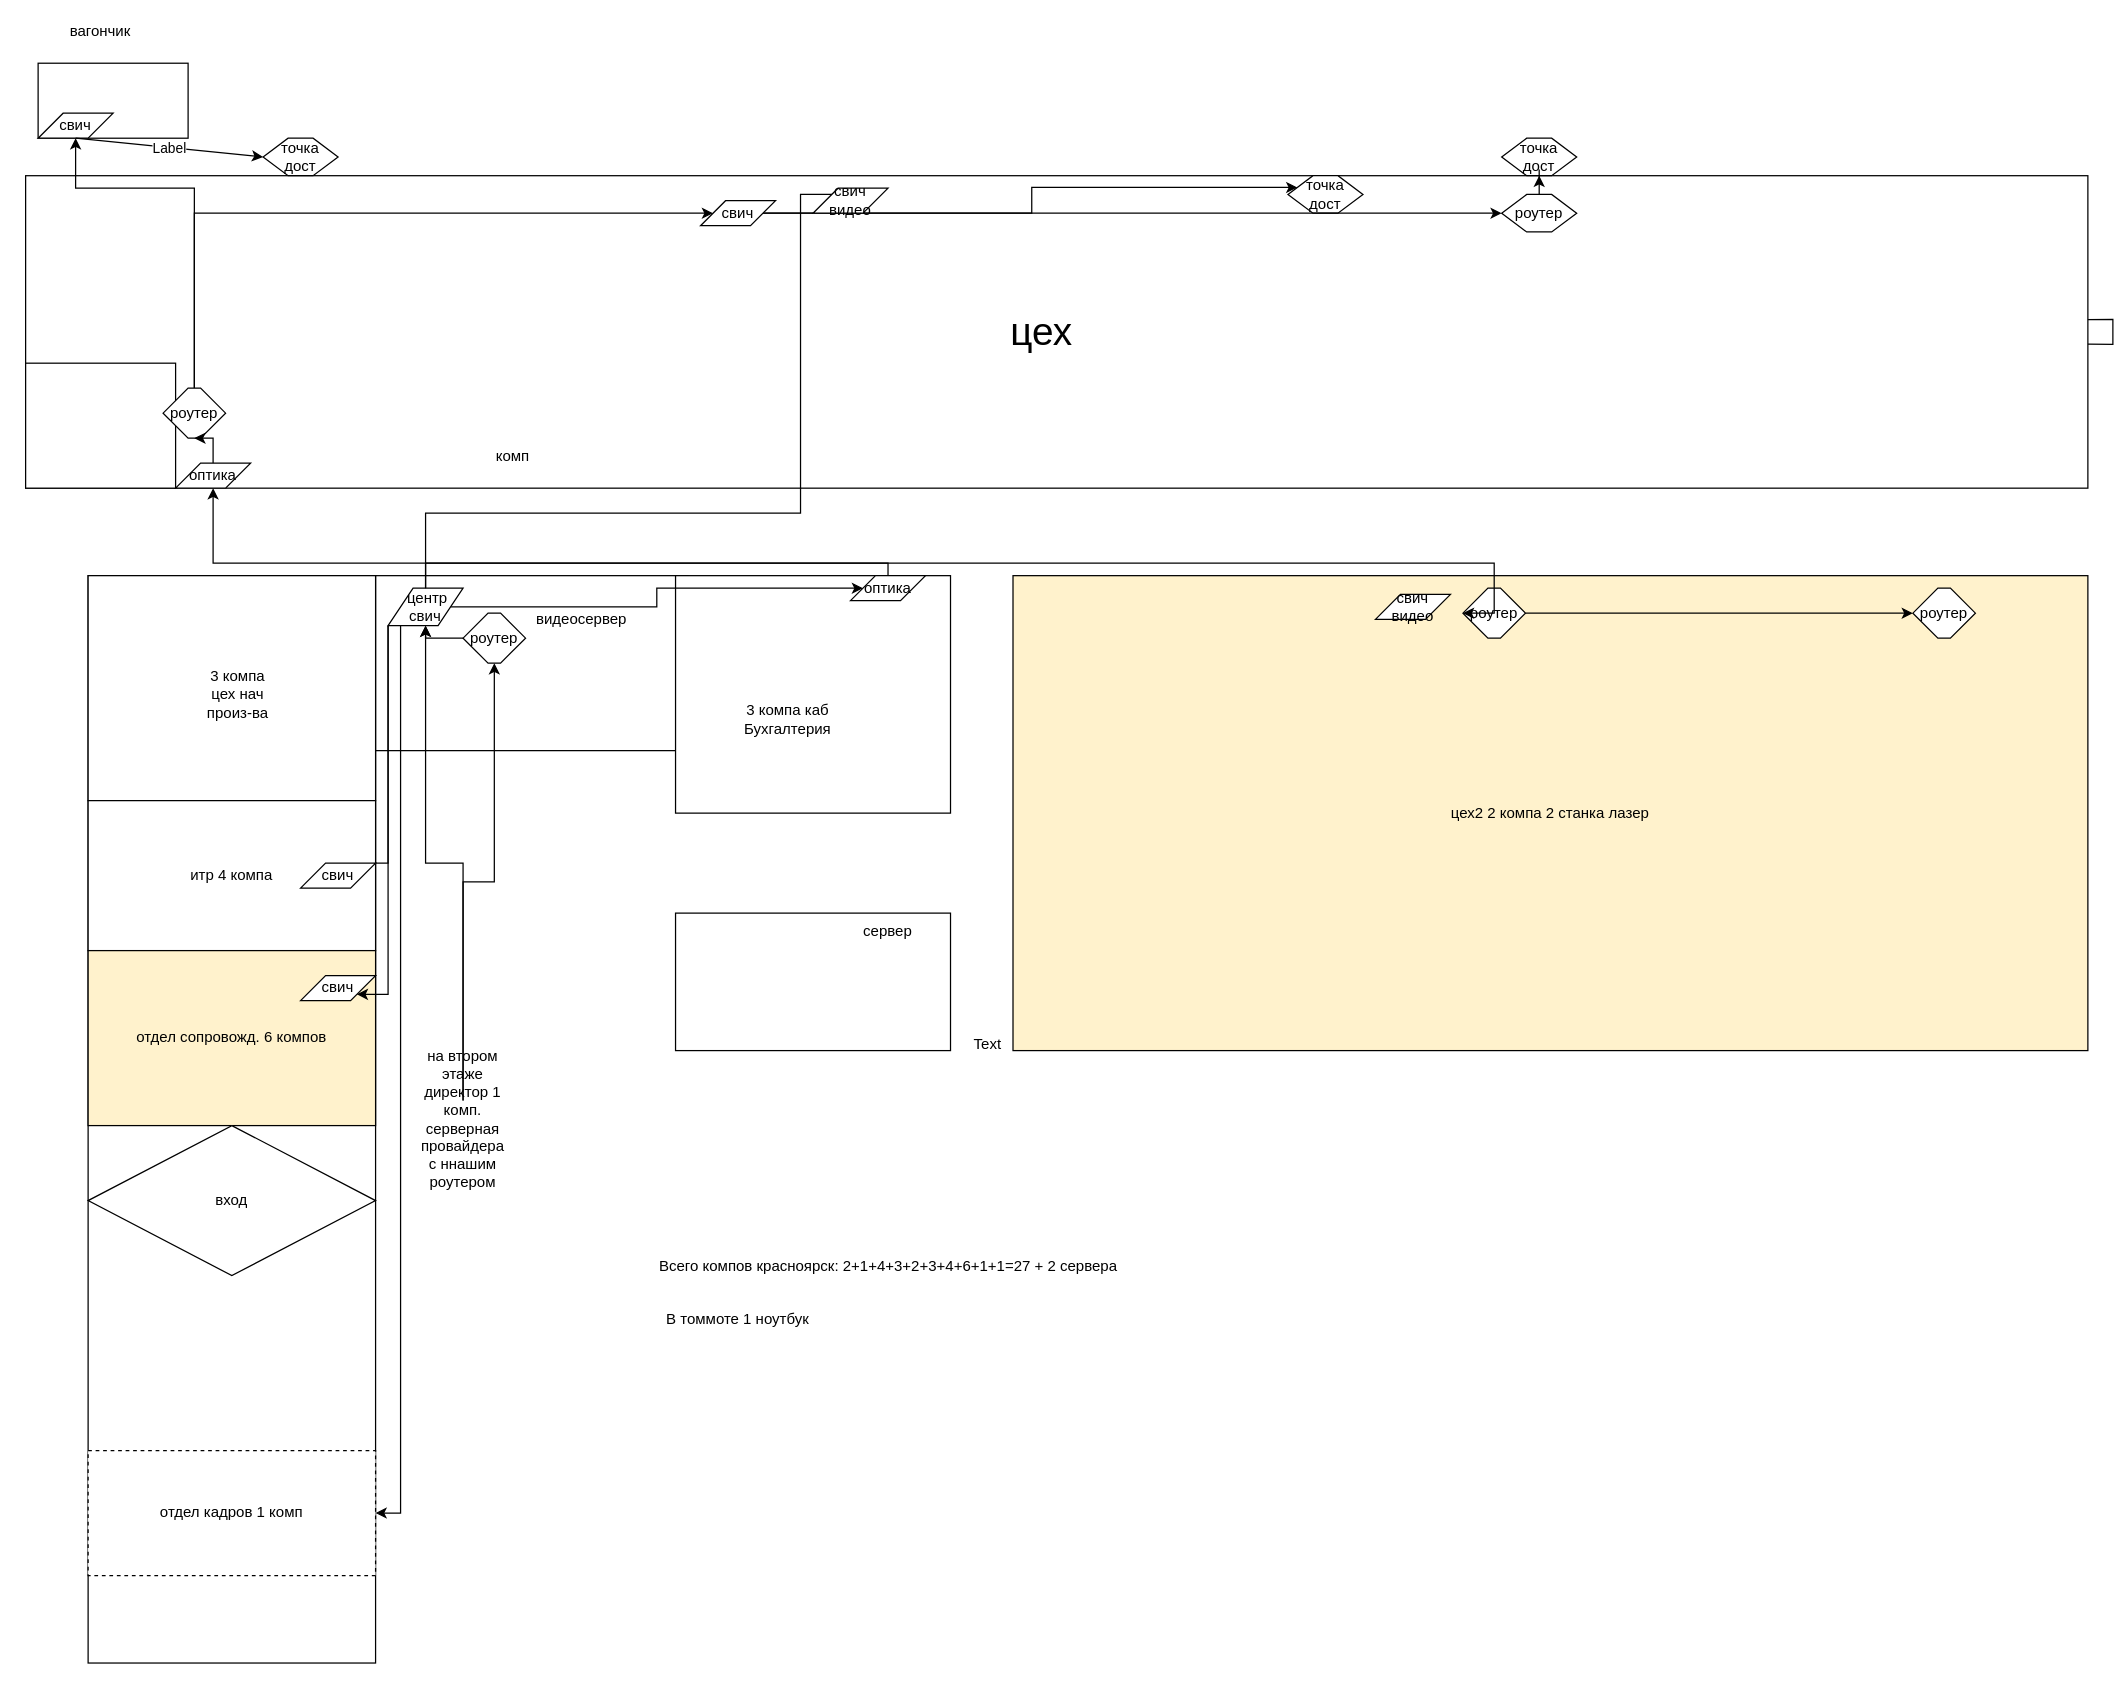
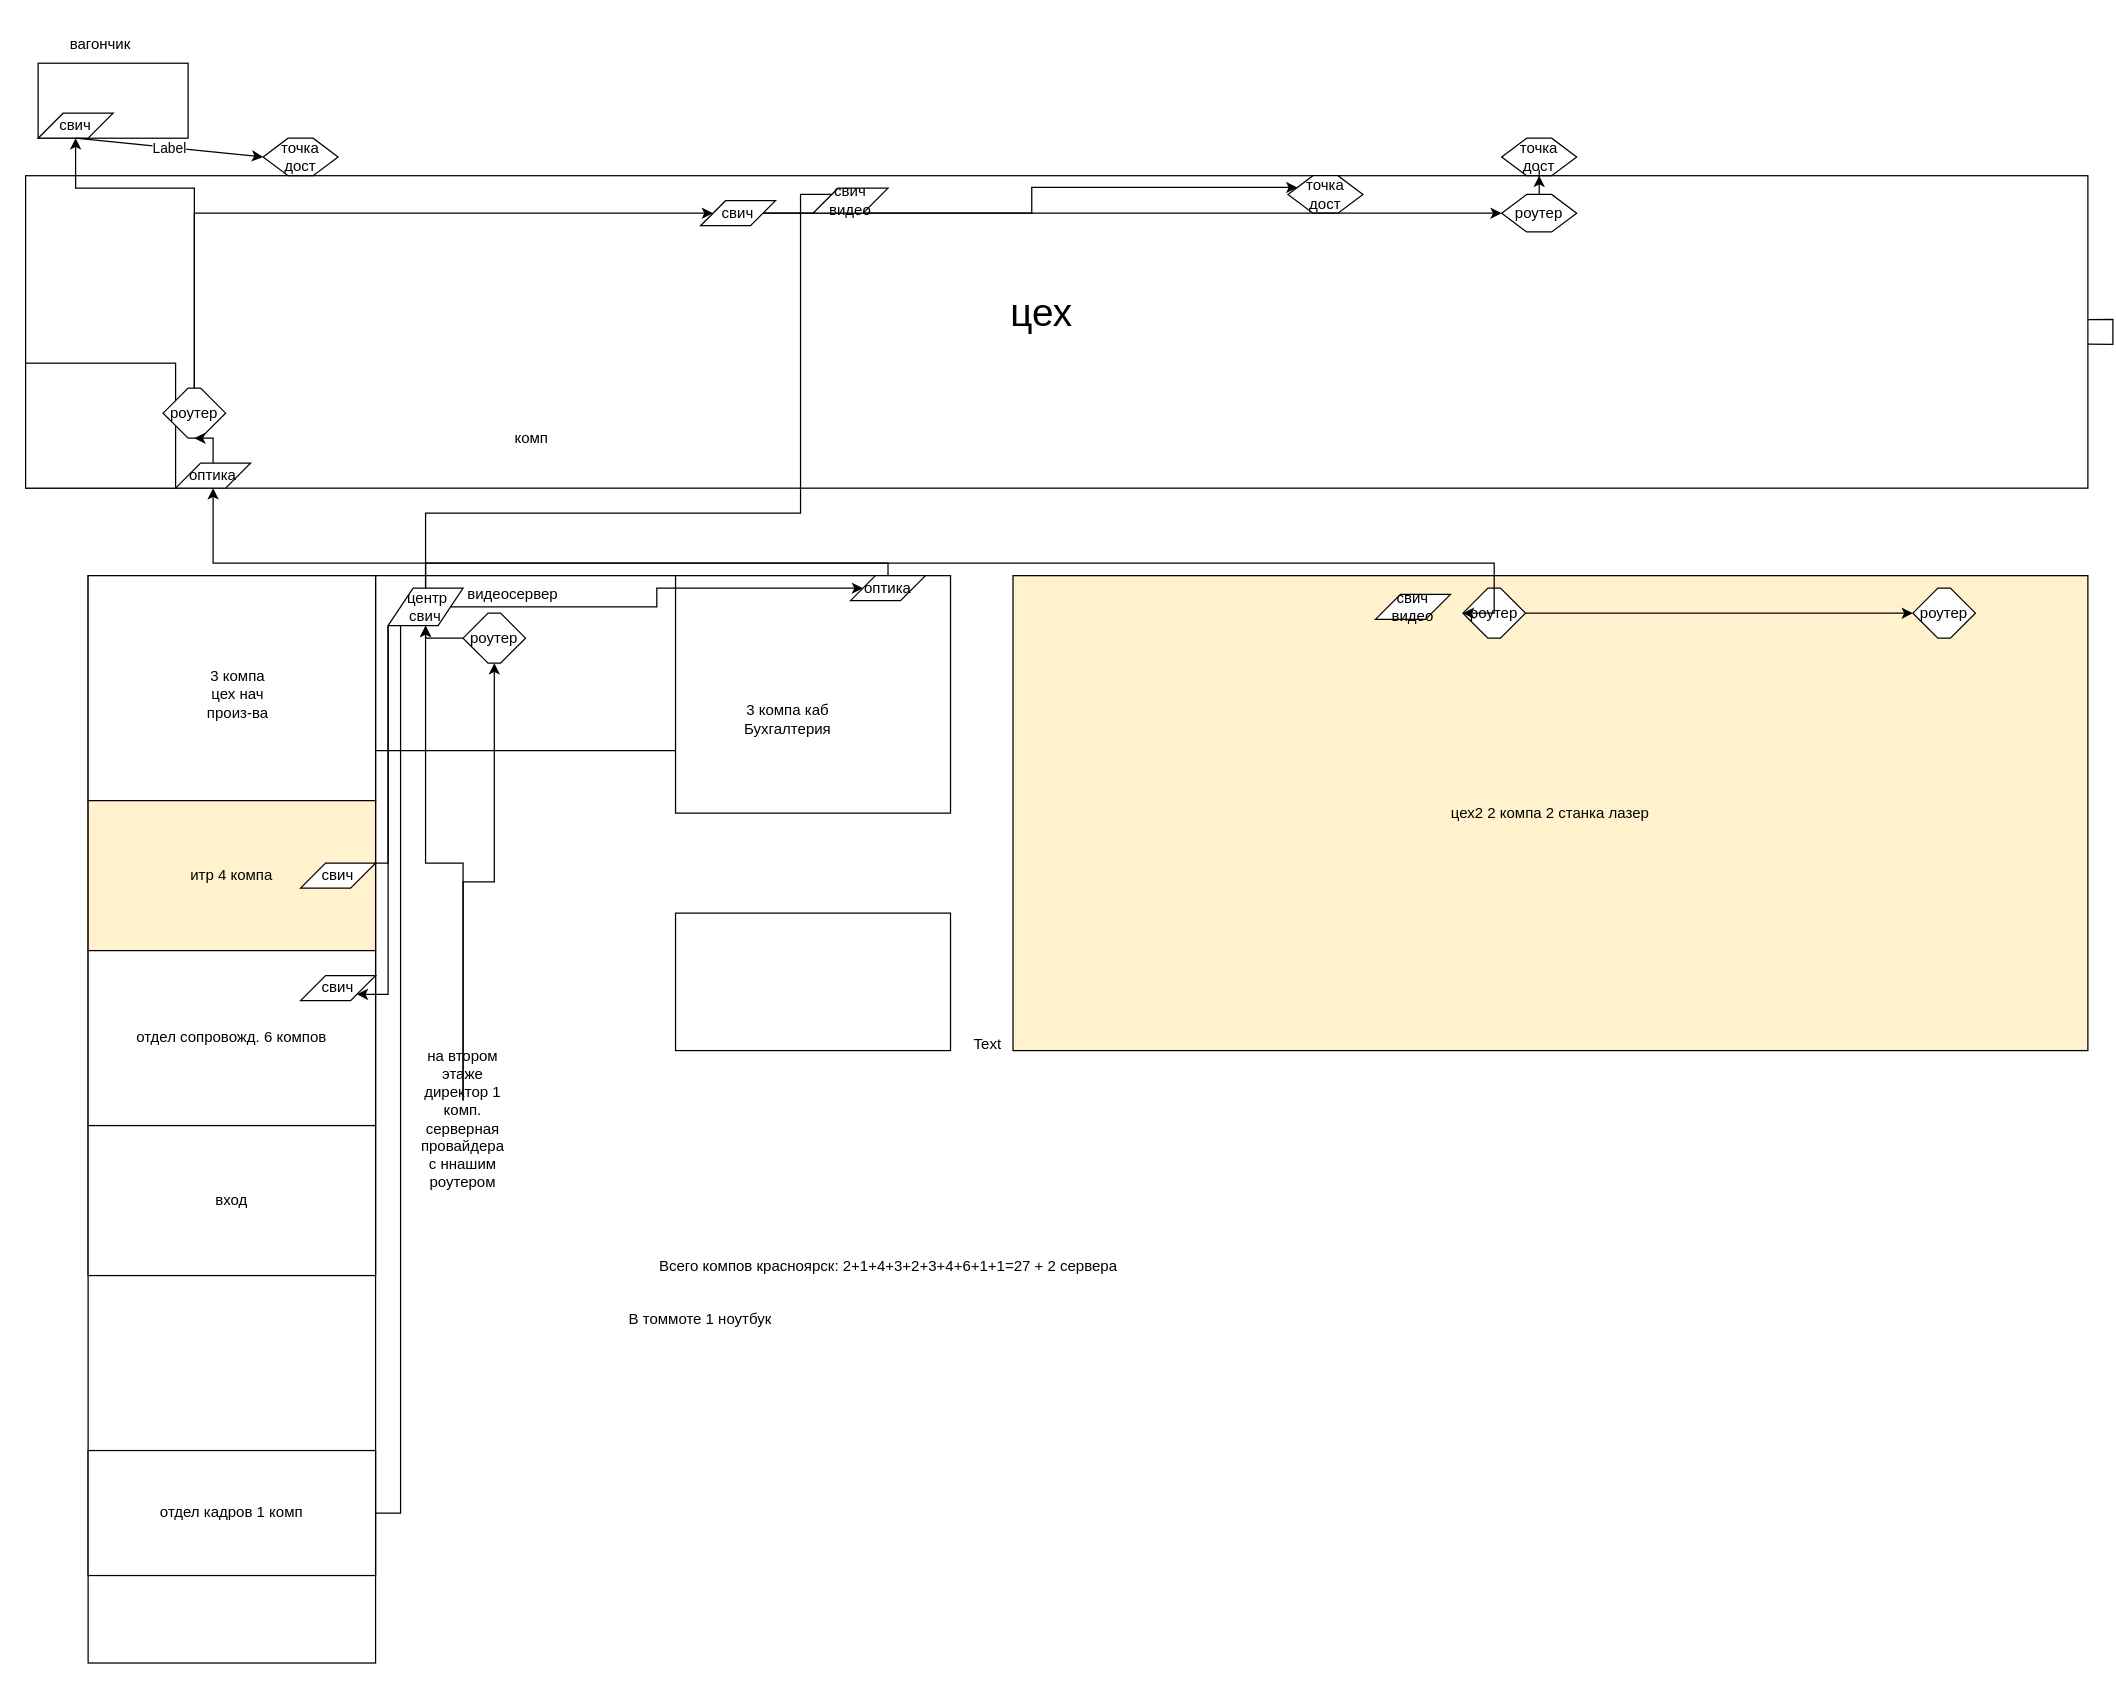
node "вагончик": moved (101, 32) -> (101, 44)
node "цех": moved (1042, 332) -> (1042, 313)
node "комп": moved (513, 457) -> (532, 438)
node "видеосервер": moved (582, 619) -> (513, 594)
node "итр 4 компа": fillcolor #ffffff -> #fff2cc
node "сервер": removed
node "отдел сопровожд. 6 компов": fillcolor #fff2cc -> #ffffff
node "вход": shape diamond -> rectangle
node "В томмоте 1 ноутбук": moved (738, 1319) -> (701, 1319)
node "отдел кадров 1 комп": style dashed -> solid
edge "центр свич" -> "отдел кадров 1 комп": arrowhead classic -> none
